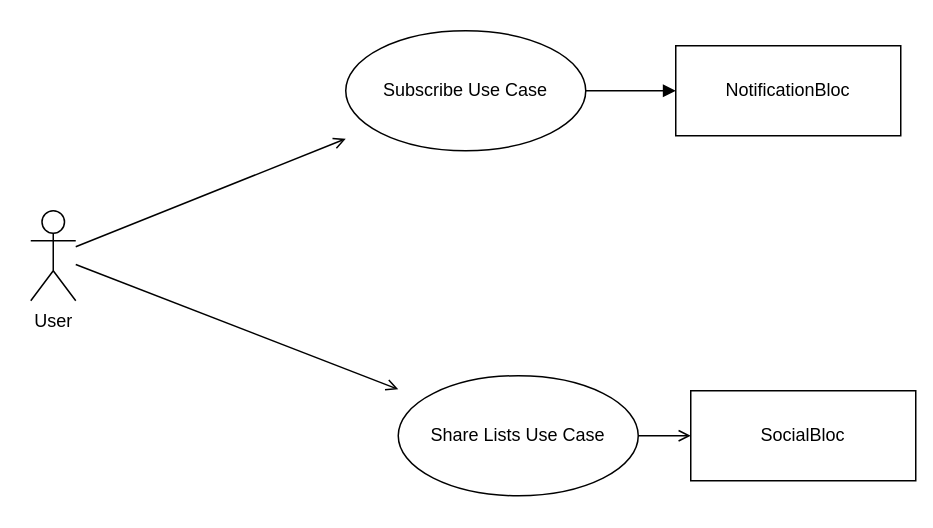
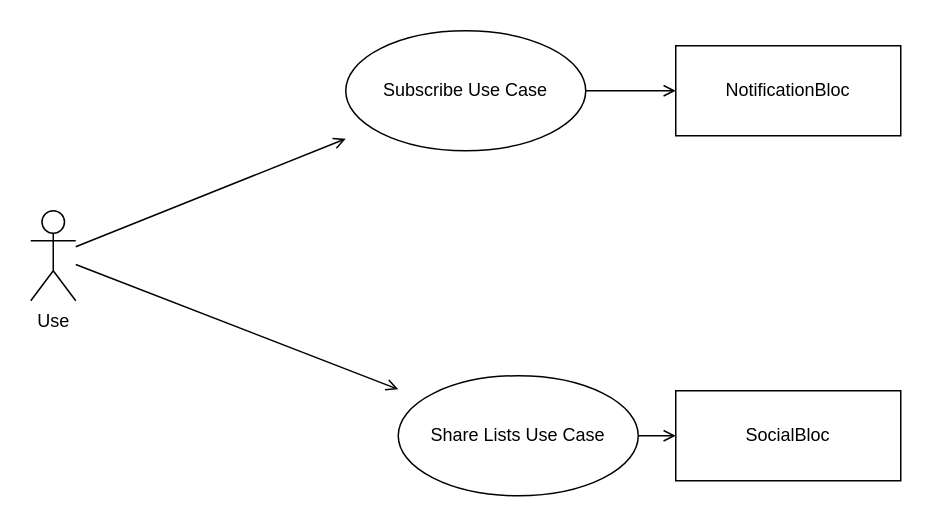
edge "Subscribe Use Case" -> "NotificationBloc": arrowhead block -> open
node "User": label "User" -> "Use"
node "SocialBloc": moved (803, 436) -> (788, 436)
